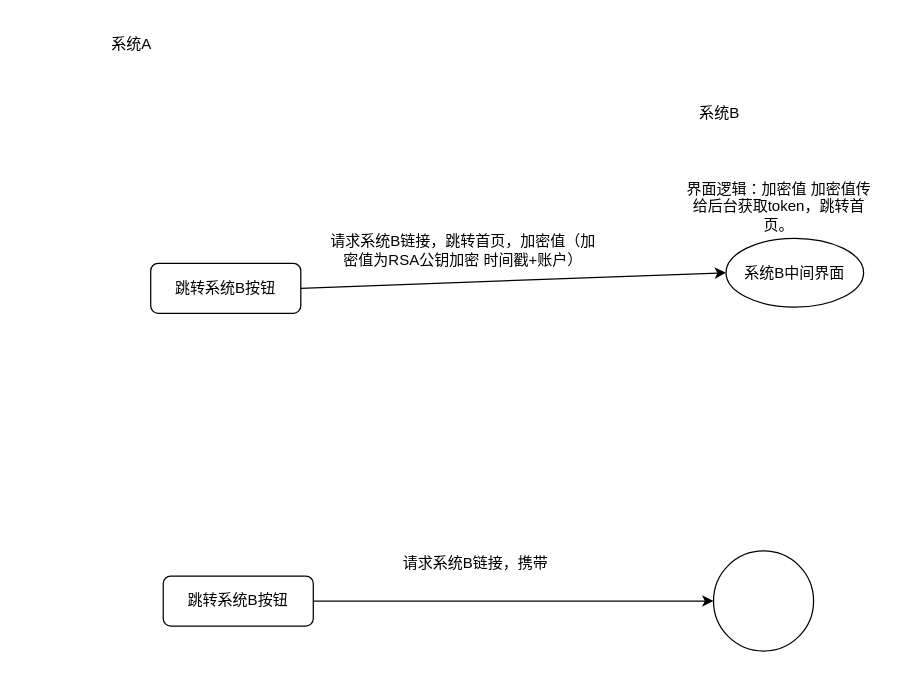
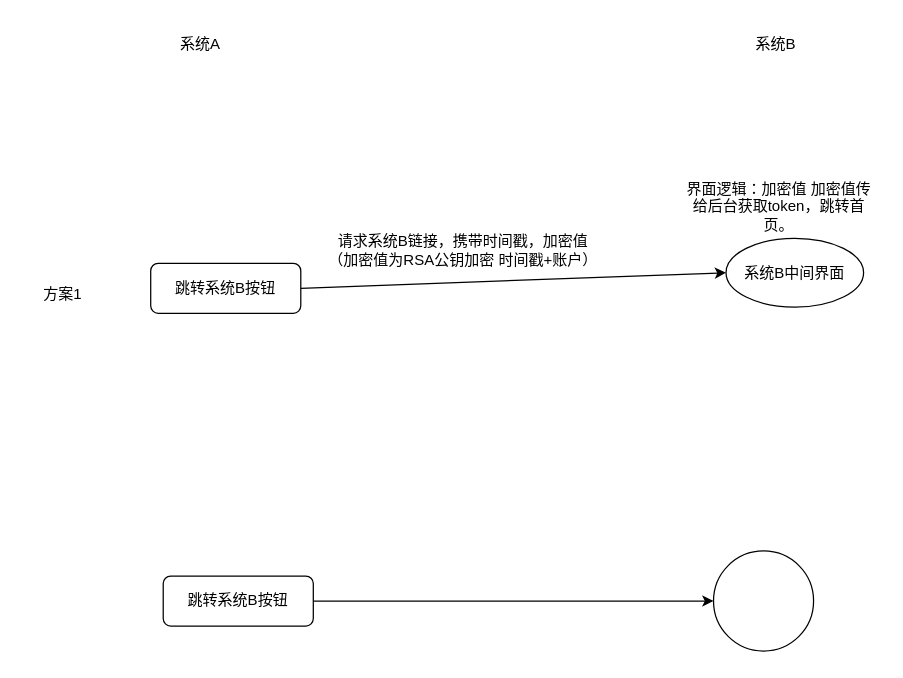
node "系统A": moved (132, 44) -> (201, 44)
node "系统B": moved (719, 113) -> (776, 44)
node "请求系统B链接，跳转首页，加密值（加密值为RSA公钥加密 时间戳+账户）": label "请求系统B链接，跳转首页，加密值（加密值为RSA公钥加密 时间戳+账户）" -> "请求系统B链接，携带时间戳，加密值（加密值为RSA公钥加密 时间戳+账户）"
node "方案1": added
node "请求系统B链接，携带": removed
